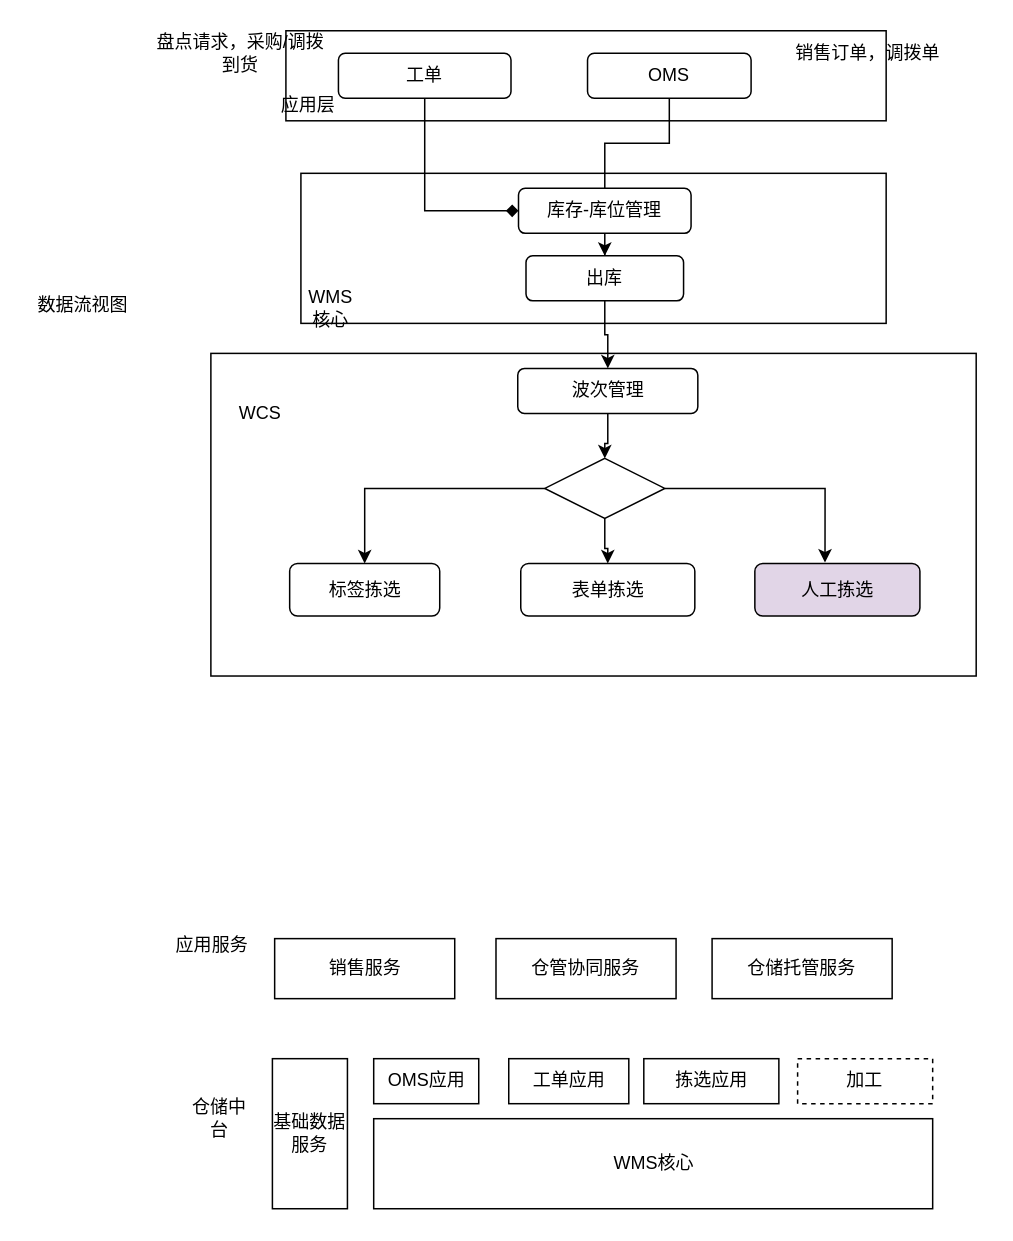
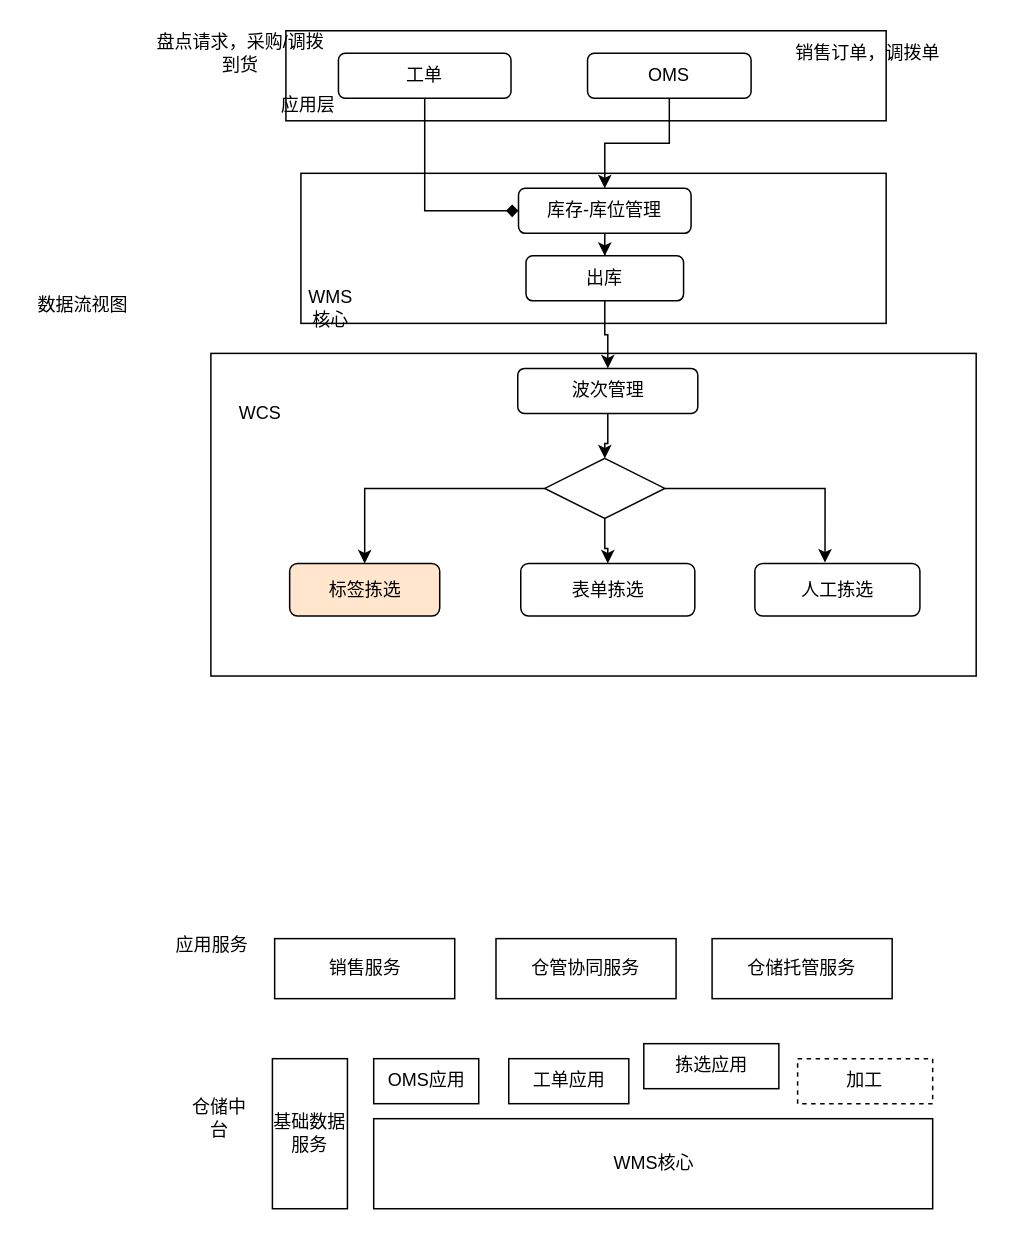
edge "OMS" -- "库存-库位管理": arrowhead none -> classic
node "标签拣选": fillcolor #ffffff -> #ffe6cc
node "人工拣选": fillcolor #e1d5e7 -> #ffffff
node "拣选应用": moved (711, 1081) -> (711, 1066)
